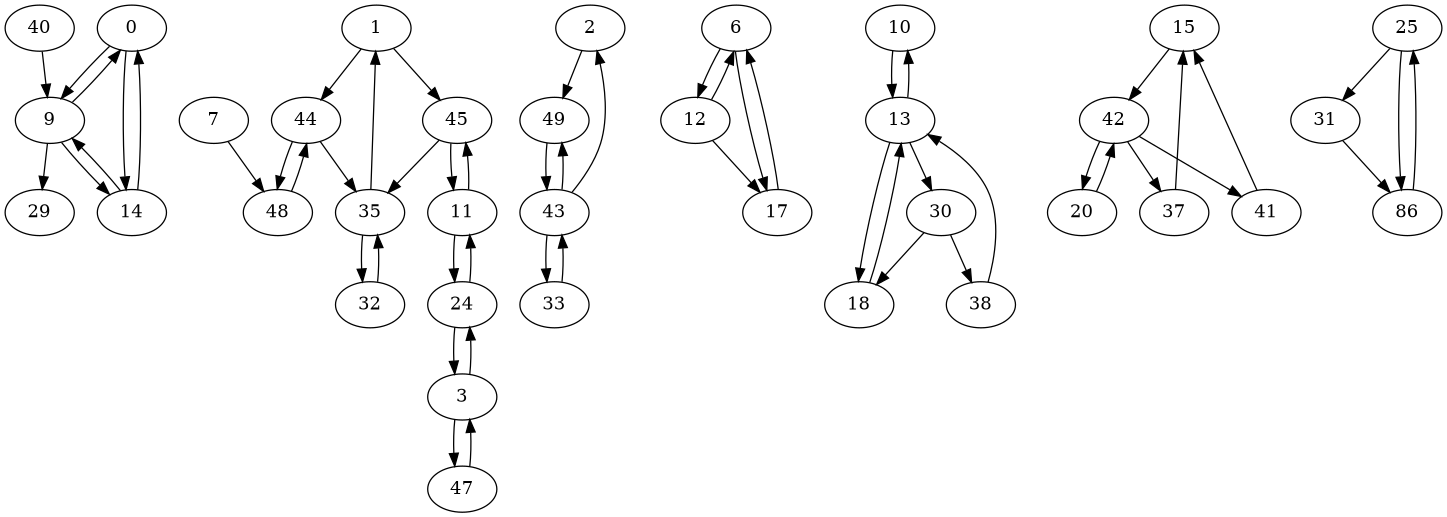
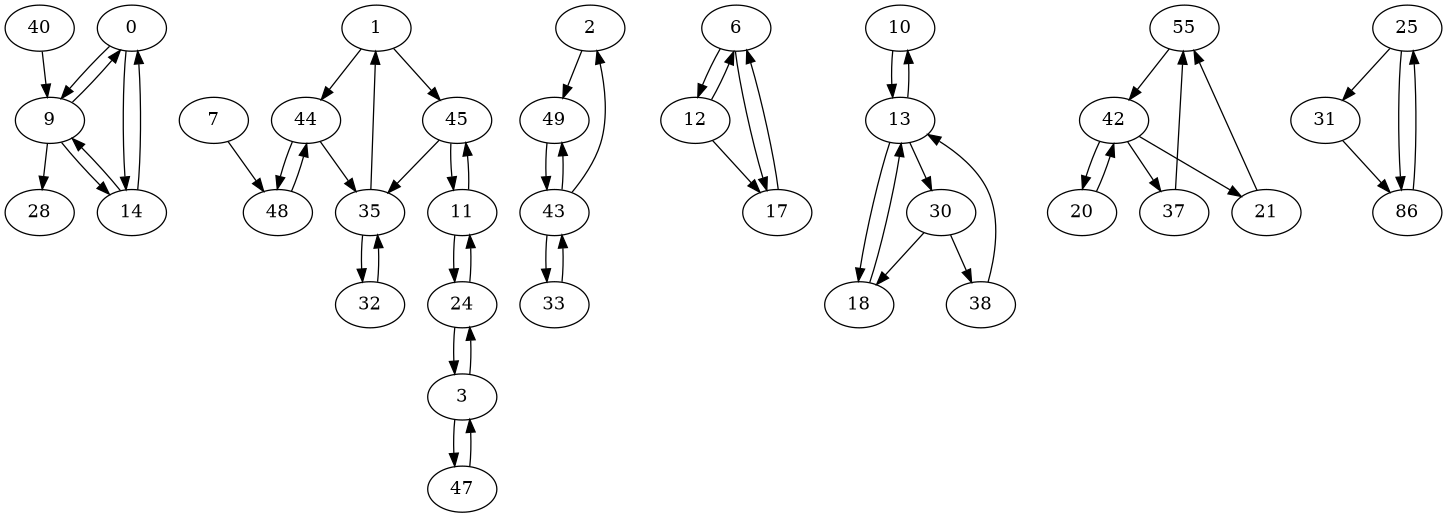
node "15": label "15" -> "55"
node "29": label "29" -> "28"
node "41": label "41" -> "21"
